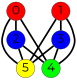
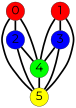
edge "4" -- "5": added
